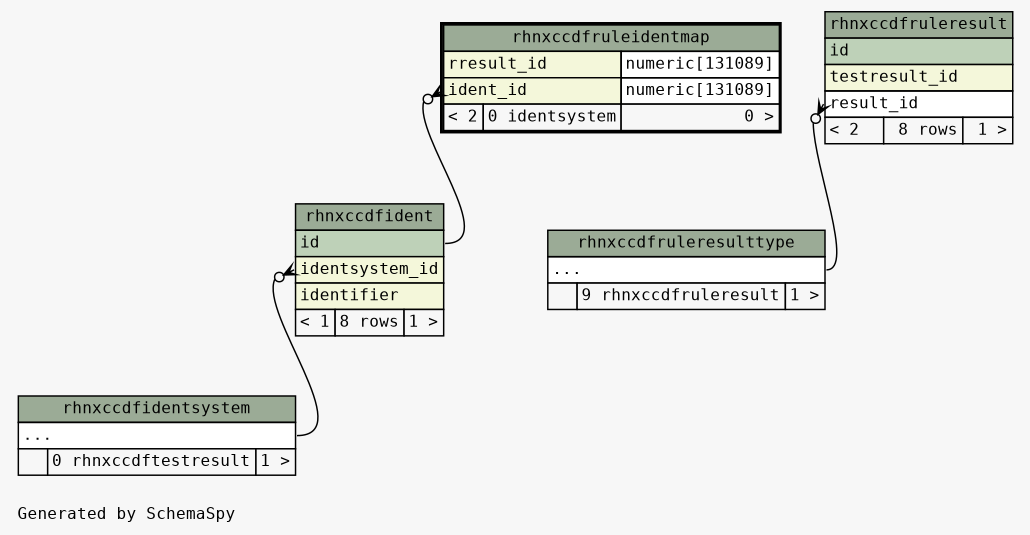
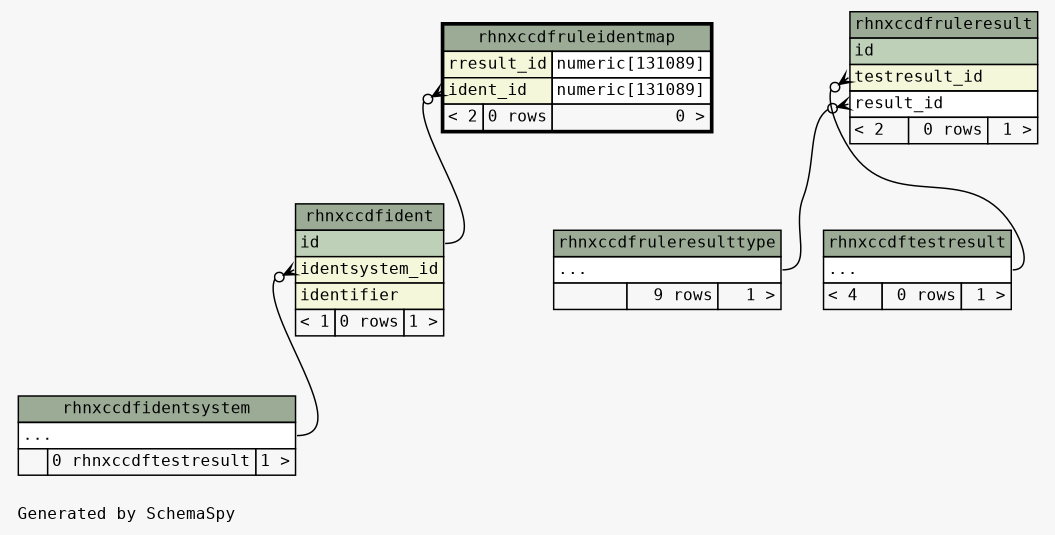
node "rhnxccdfruleidentmap": text "0 identsystem" -> "0 rows"
node "rhnxccdfruleresult": text "8 rows" -> "0 rows"
node "rhnxccdftestresult": added
node "rhnxccdfruleresulttype": text "9 rhnxccdfruleresult" -> "9 rows"
node "rhnxccdfident": text "8 rows" -> "0 rows"
